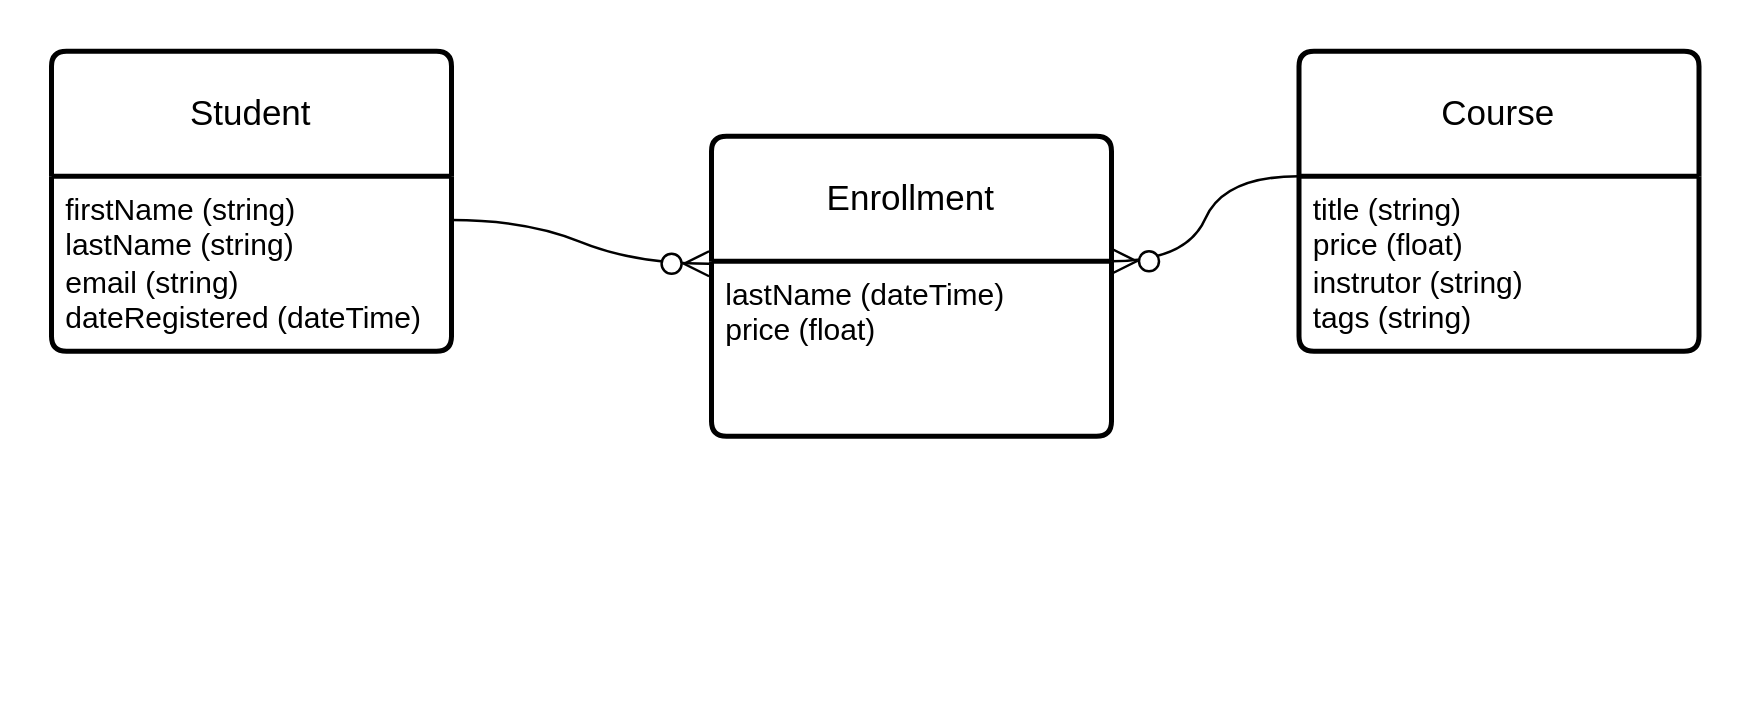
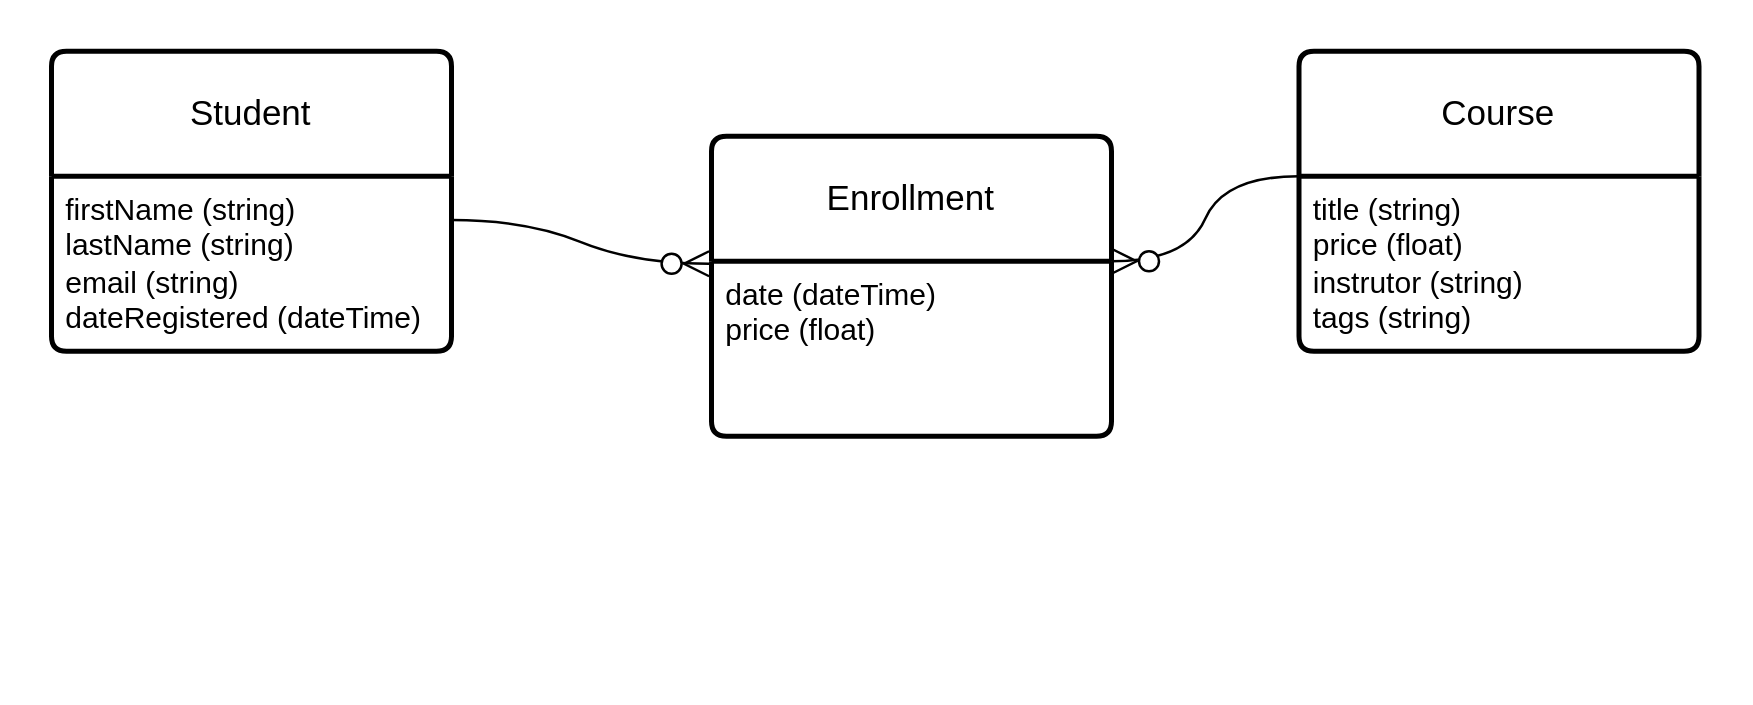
node "lastName (dateTime) price (float)": label "lastName (dateTime) price (float)" -> "date (dateTime) price (float)"
